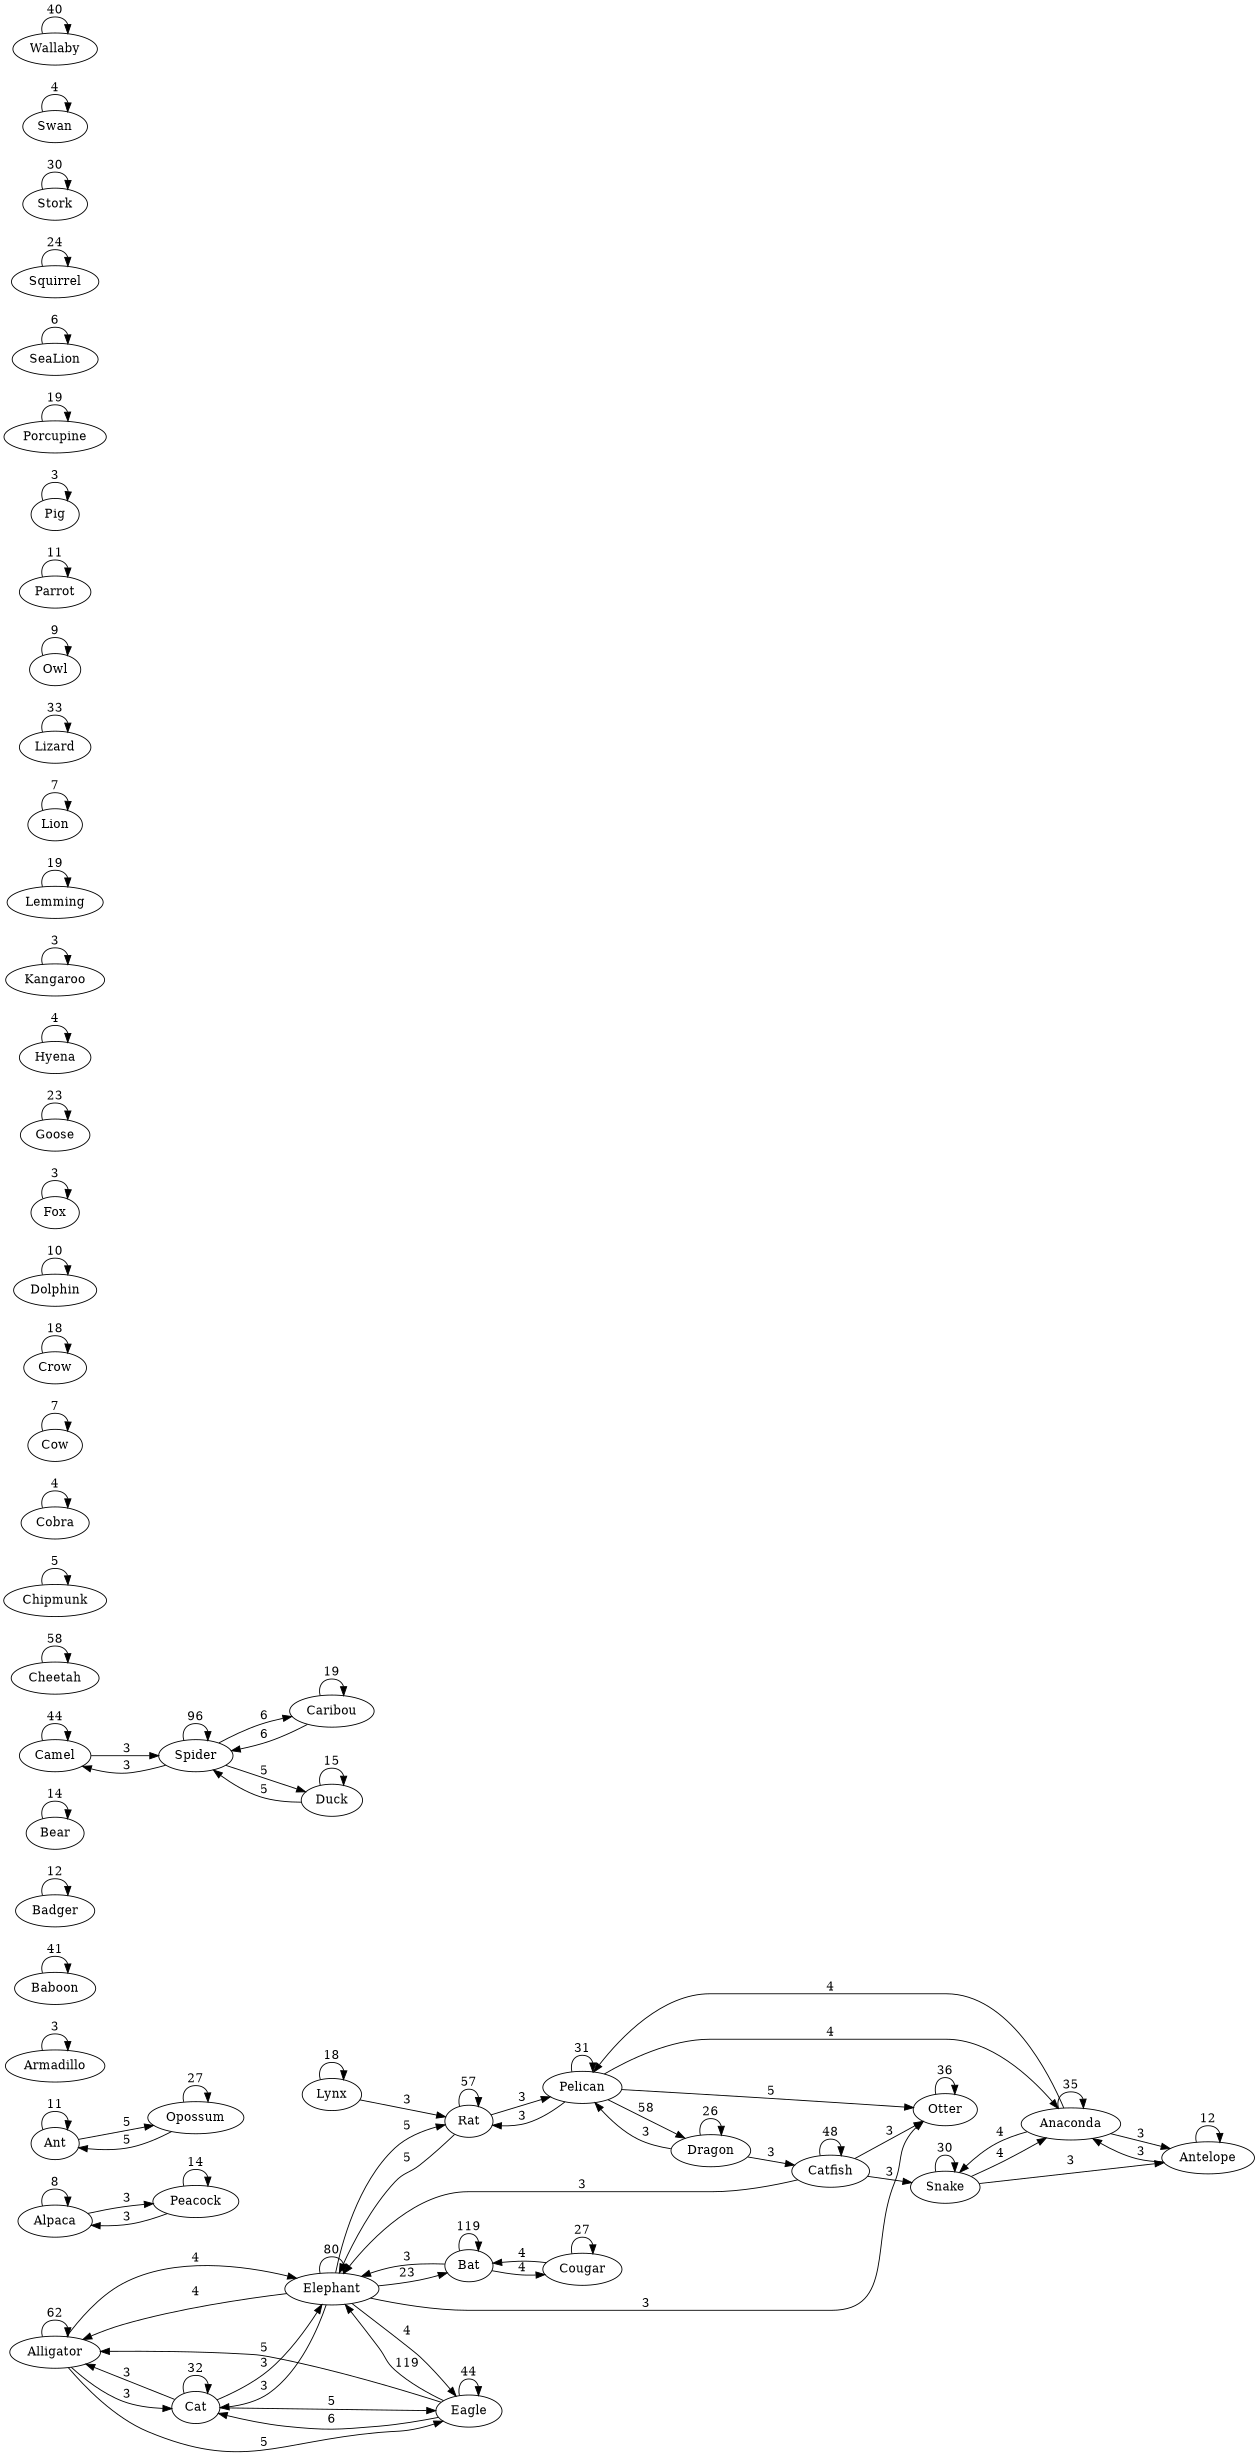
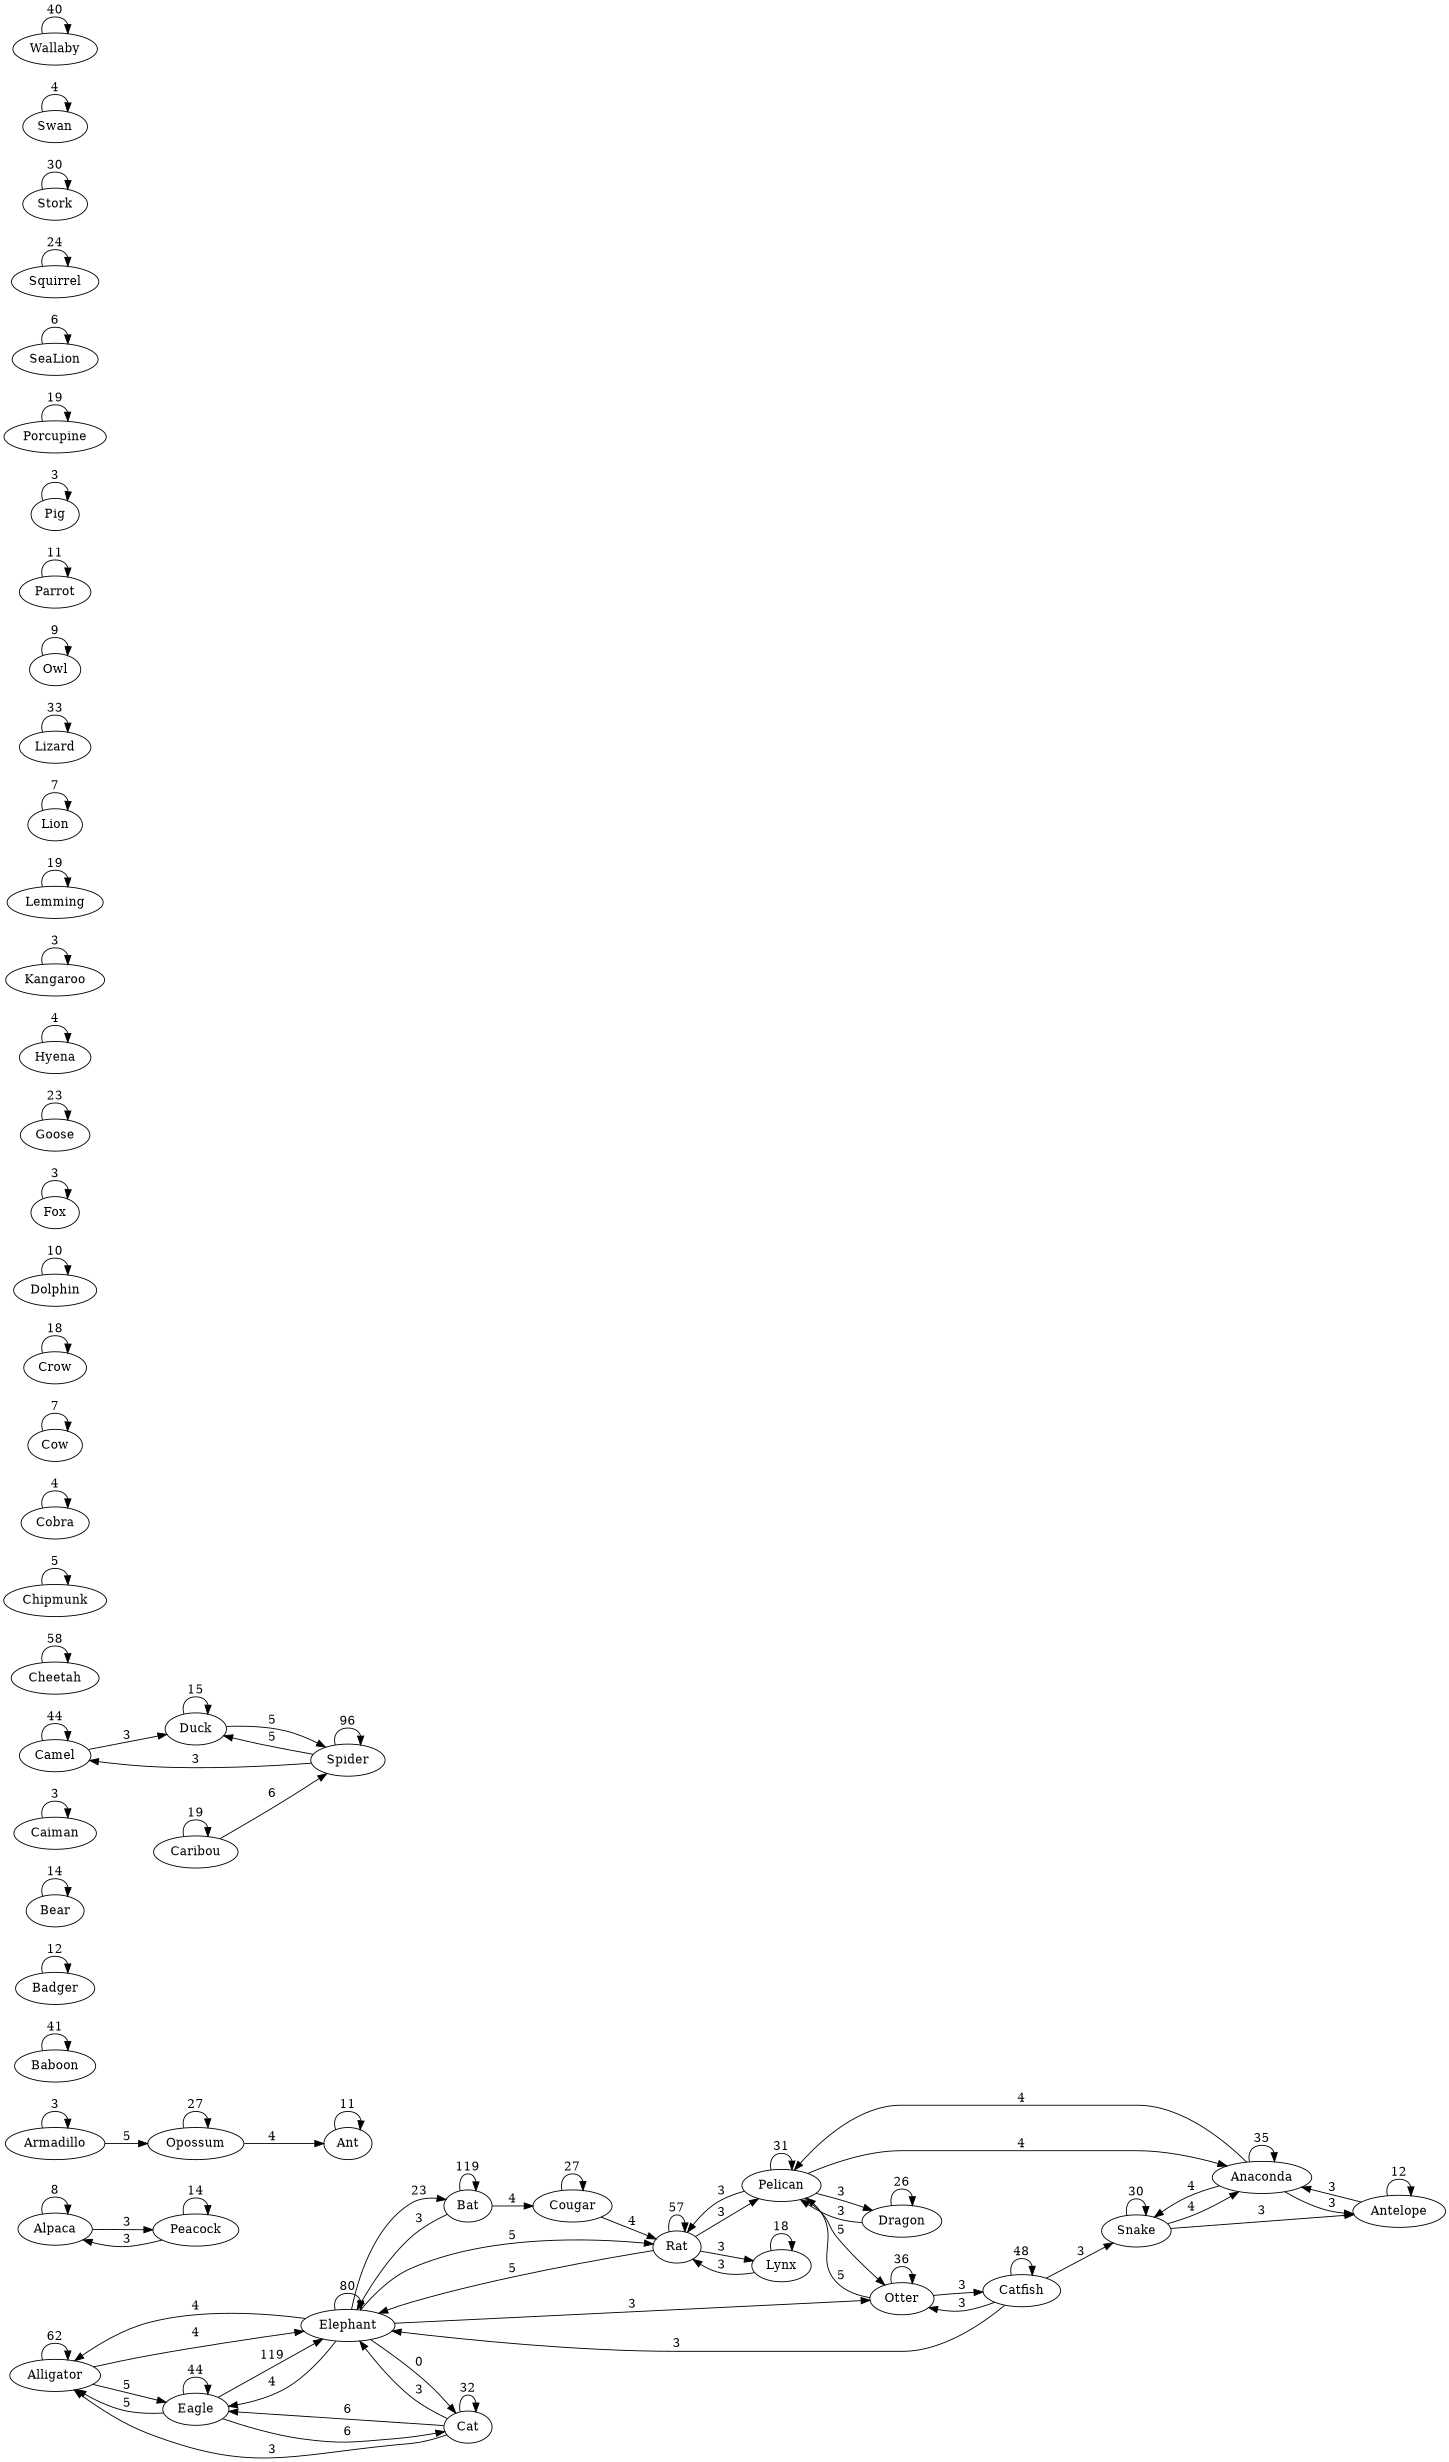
edge "Spider" -> "Caribou": removed, label "6"
edge "Camel" -> "Spider": now "Camel" -> "Duck"
node "Caiman": added
edge "Pelican" -> "Dragon": label "58" -> "3"
edge "Ant" -> "Opossum": now "Armadillo" -> "Opossum"
edge "Opossum" -> "Ant": label "5" -> "4"
edge "Dragon" -> "Catfish": now "Otter" -> "Catfish"
edge "Rat" -> "Lynx": added, label "3"
edge "Cougar" -> "Bat": now "Cougar" -> "Rat"
edge "Otter" -> "Pelican": added, label "5"
edge "Elephant" -> "Cat": label "3" -> "0"
edge "Alligator" -> "Cat": removed, label "3"
edge "Cat" -> "Eagle": label "5" -> "6"
